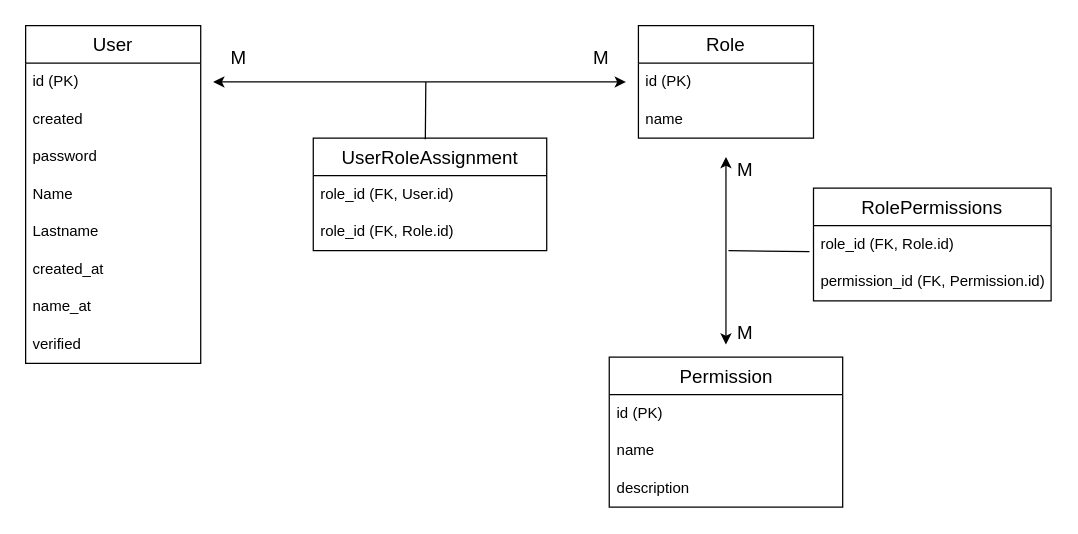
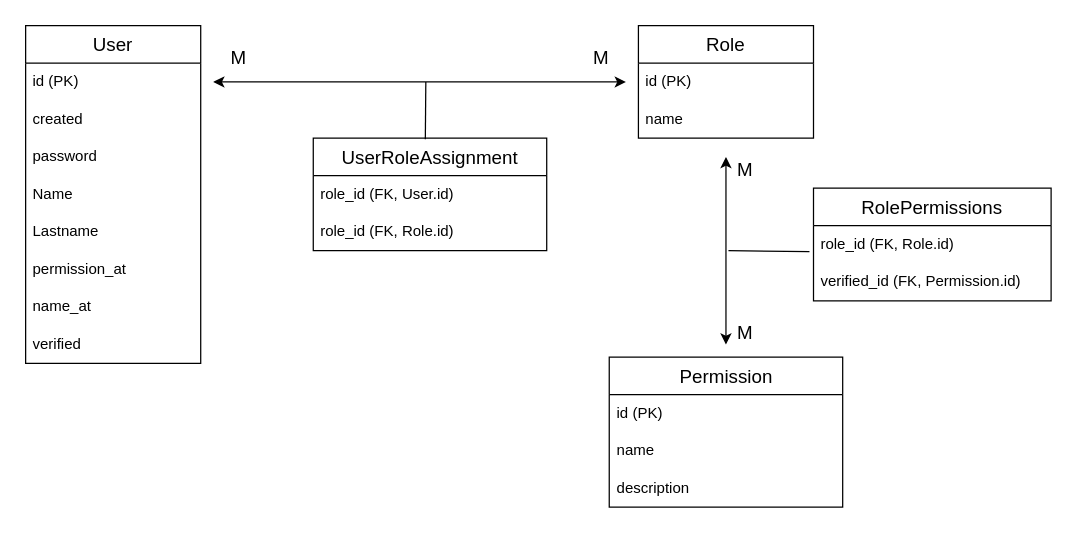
node "created_at": label "created_at" -> "permission_at"
node "permission_id (FK, Permission.id)": label "permission_id (FK, Permission.id)" -> "verified_id (FK, Permission.id)"
